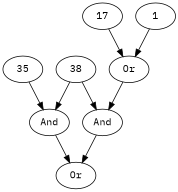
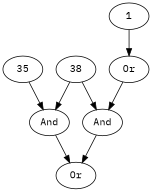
node "17": removed
